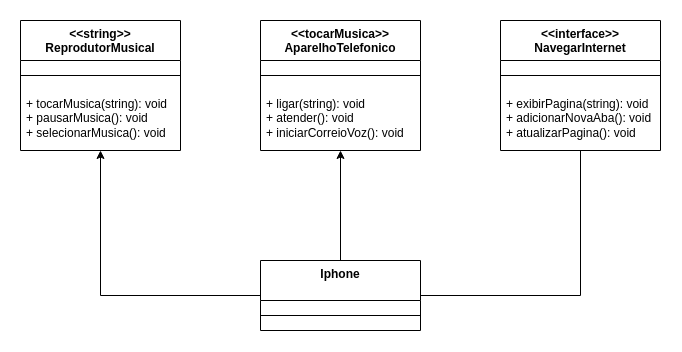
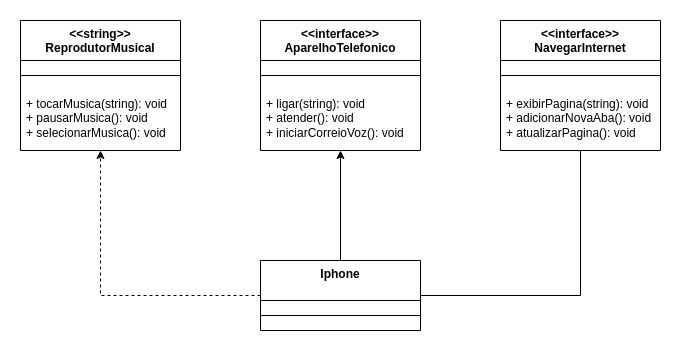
node "<<tocarMusica>> AparelhoTelefonico": label "<<tocarMusica>> AparelhoTelefonico" -> "<<interface>> AparelhoTelefonico"
edge "Iphone" -> "<<string>> ReprodutorMusical": style solid -> dashed
